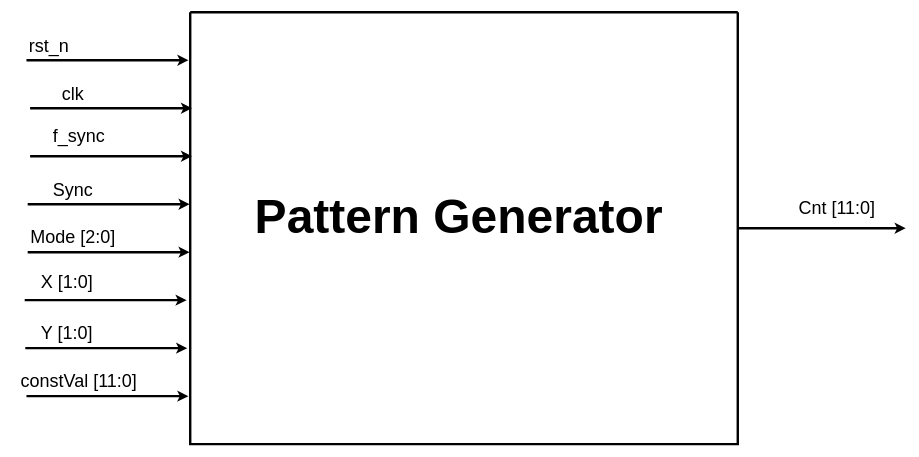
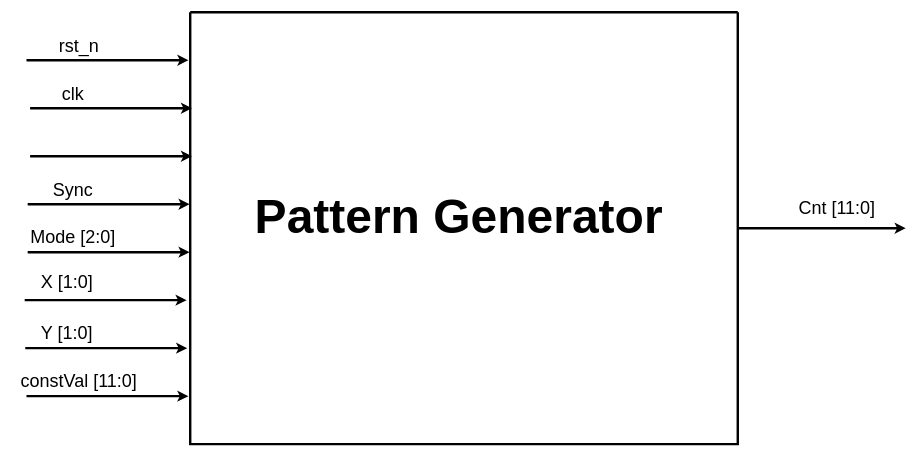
node "rst_n": moved (48, 45) -> (78, 45)
node "f_sync": removed
